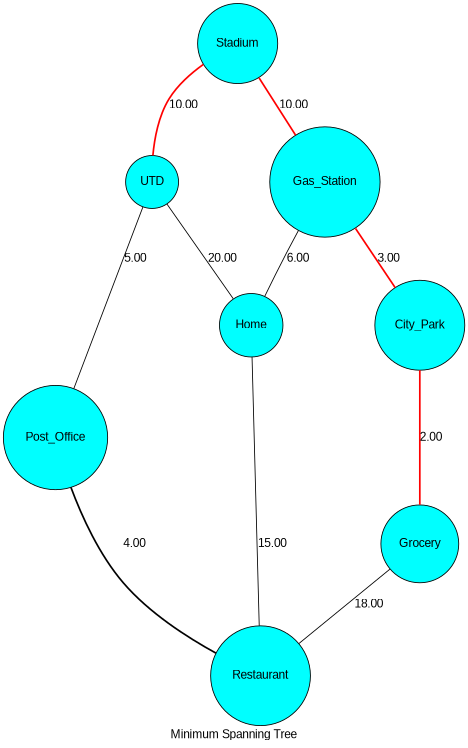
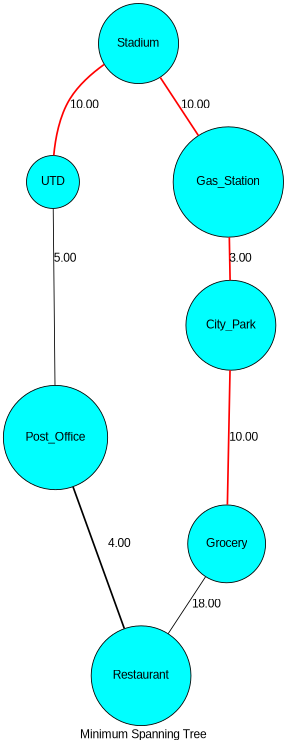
node "Home": removed
edge "City_Park" -- "Grocery": label "2.00" -> "10.00"
